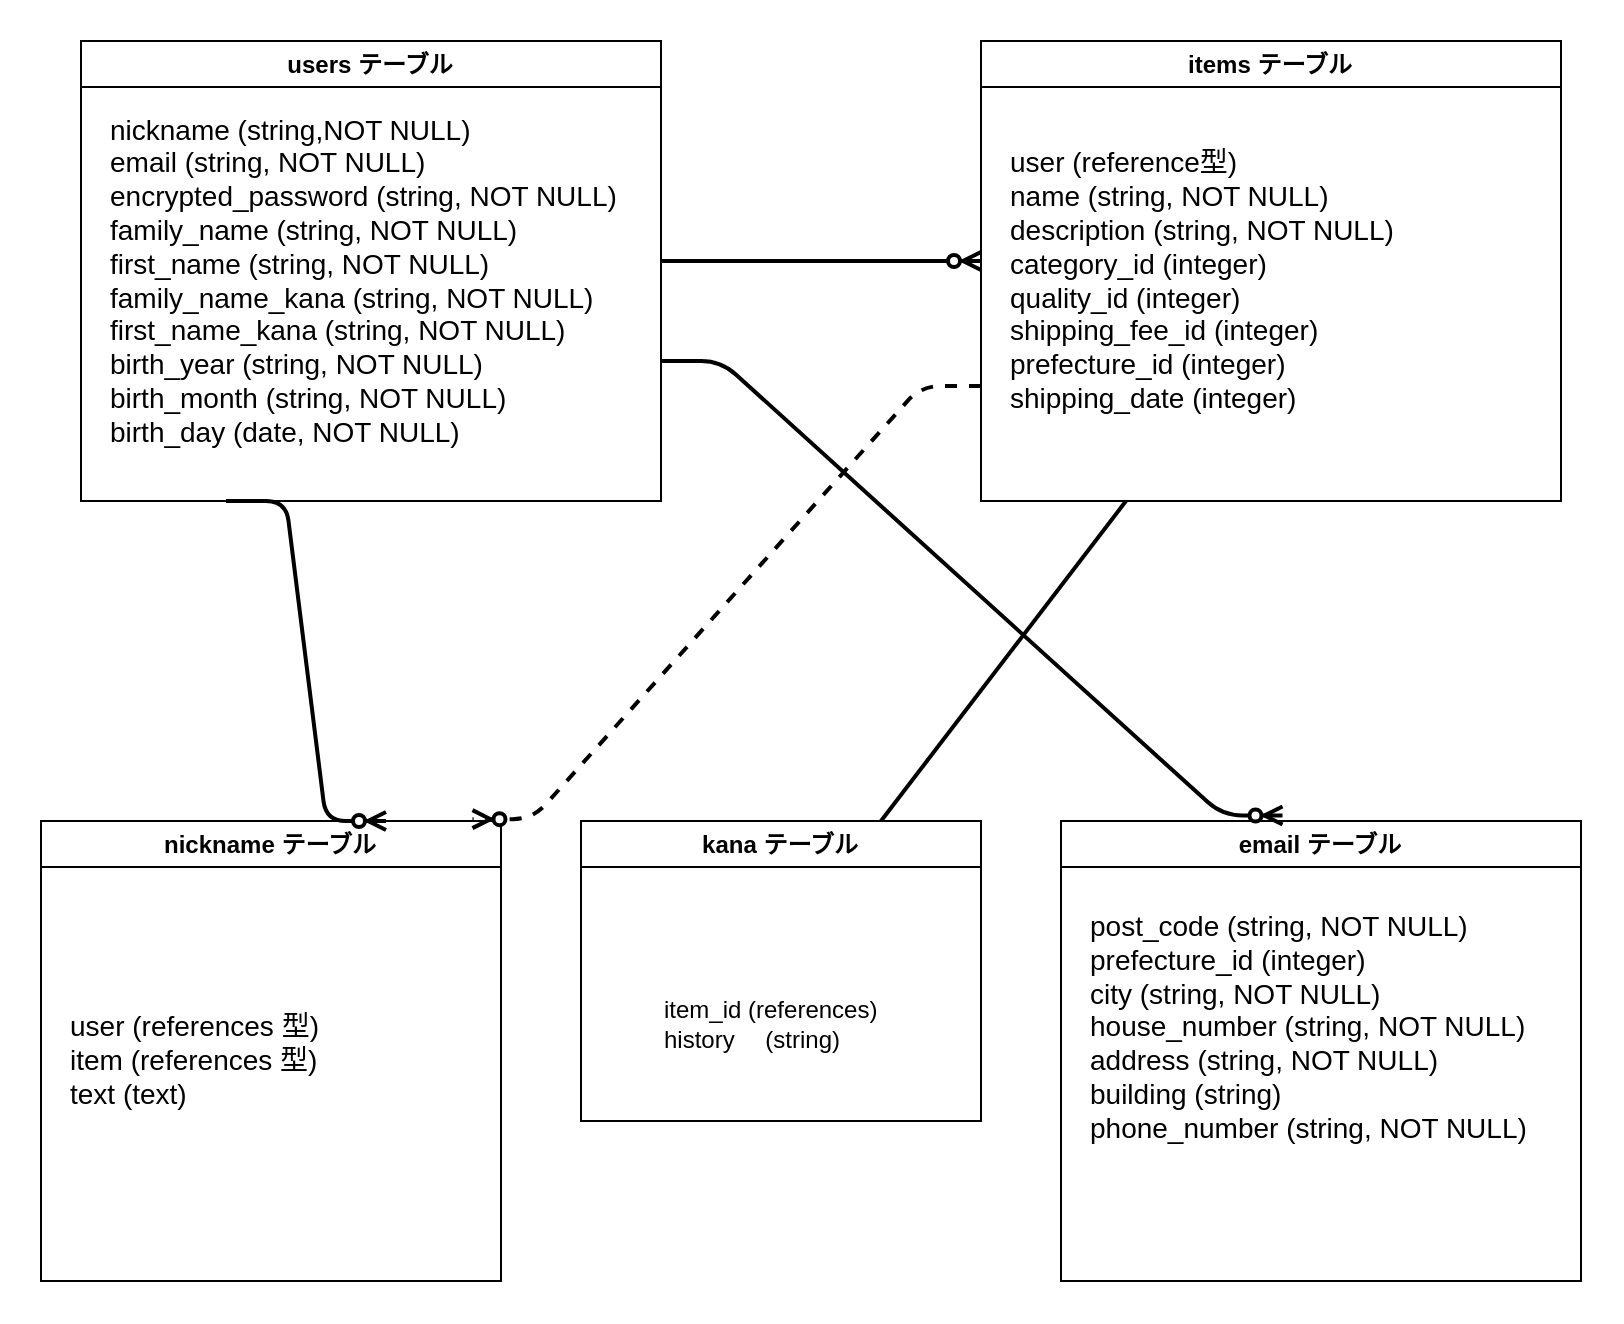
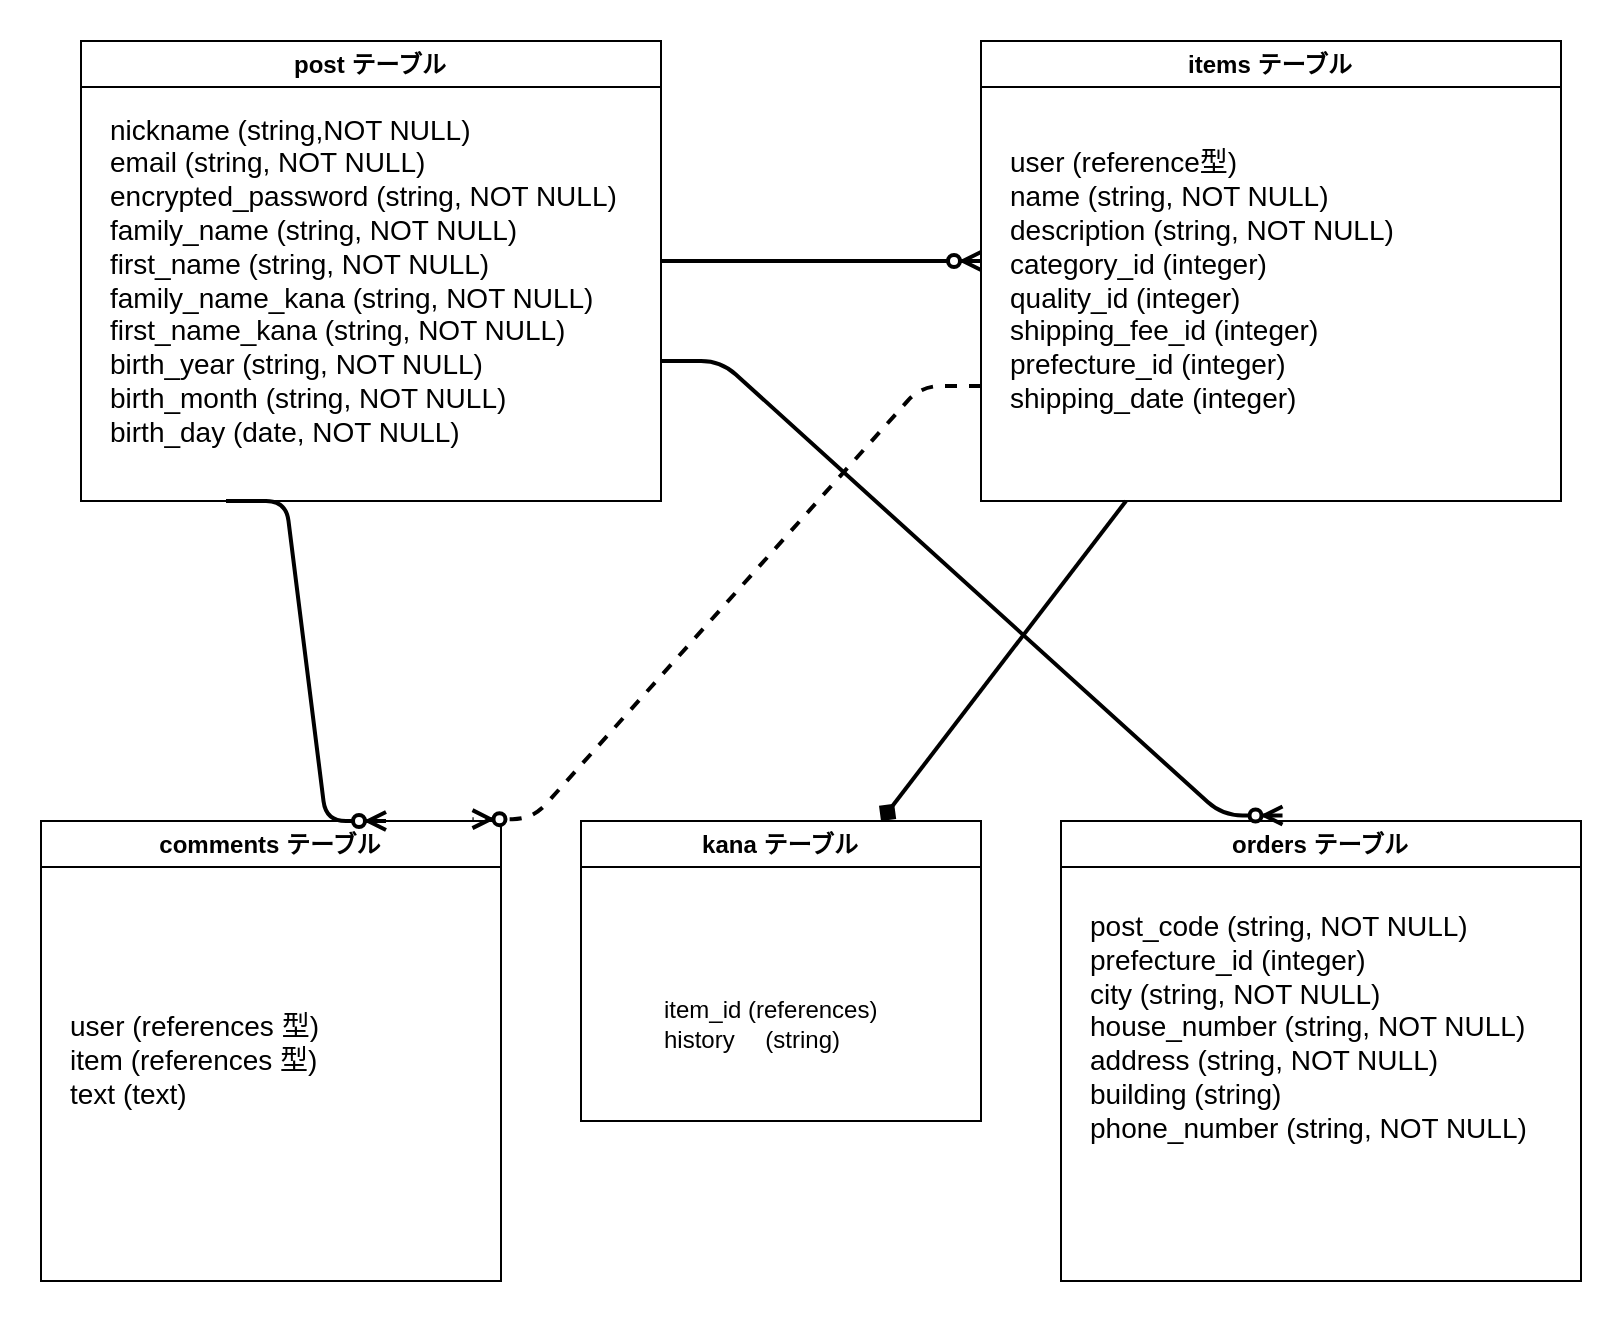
node "users テーブル": label "users テーブル" -> "post テーブル"
edge "items テーブル" -- "kana テーブル": arrowhead none -> diamond
node "nickname テーブル": label "nickname テーブル" -> "comments テーブル"
node "email テーブル": label "email テーブル" -> "orders テーブル"
